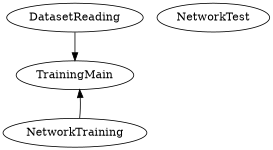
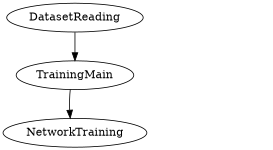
node "NetworkTest": removed
edge "NetworkTraining" -> "TrainingMain": reversed
